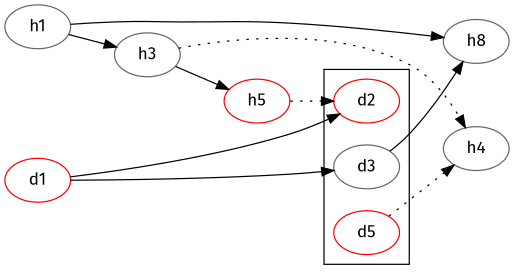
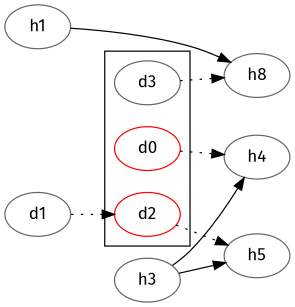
edge "h1" -> "h3": removed
edge "h3" -> "h4": style dotted -> solid
node "h5": color red -> gray40
edge "h5" -> "d2": reversed
edge "d3" -> "h8": style solid -> dotted
edge "d1" -> "d2": style solid -> dotted
edge "d1" -> "d3": removed
node "d1": color red -> gray40
node "d5": label "d5" -> "d0"
